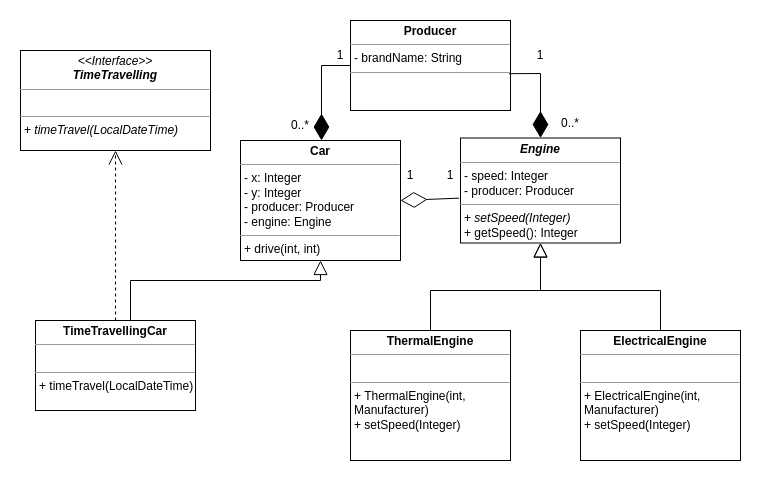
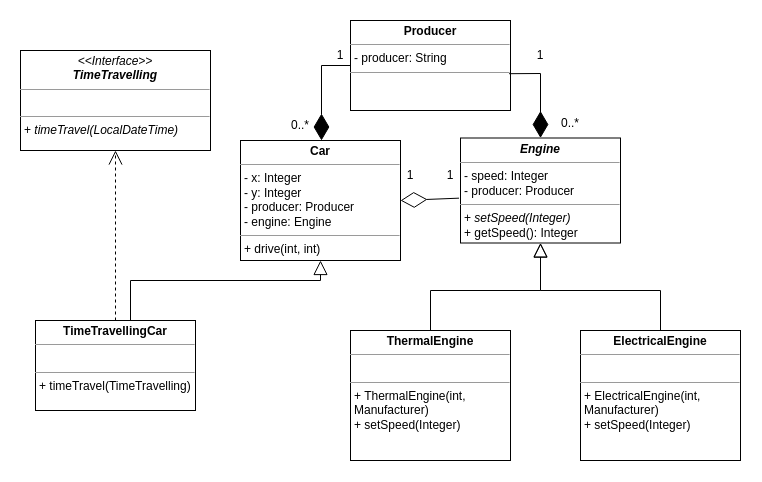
node "Producer - brandName: String": label "Producer - brandName: String" -> "Producer - producer: String"
node "TimeTravellingCar + timeTravel(LocalDateTime)": label "TimeTravellingCar + timeTravel(LocalDateTime)" -> "TimeTravellingCar + timeTravel(TimeTravelling)"
